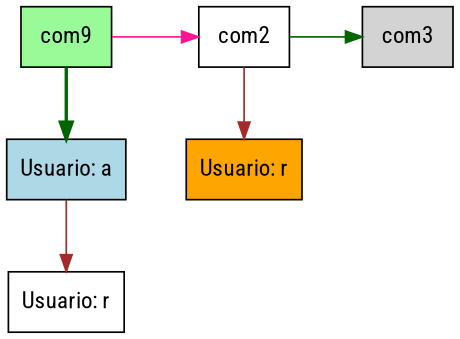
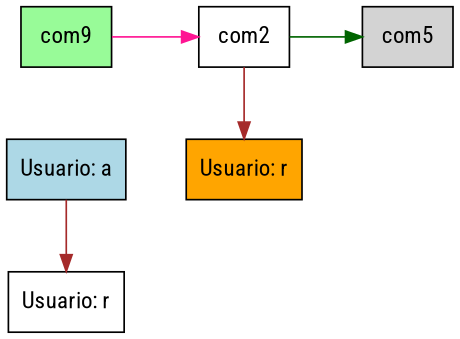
node "com3": label "com3" -> "com5"
edge "com9" -> "Usuario: a": removed
